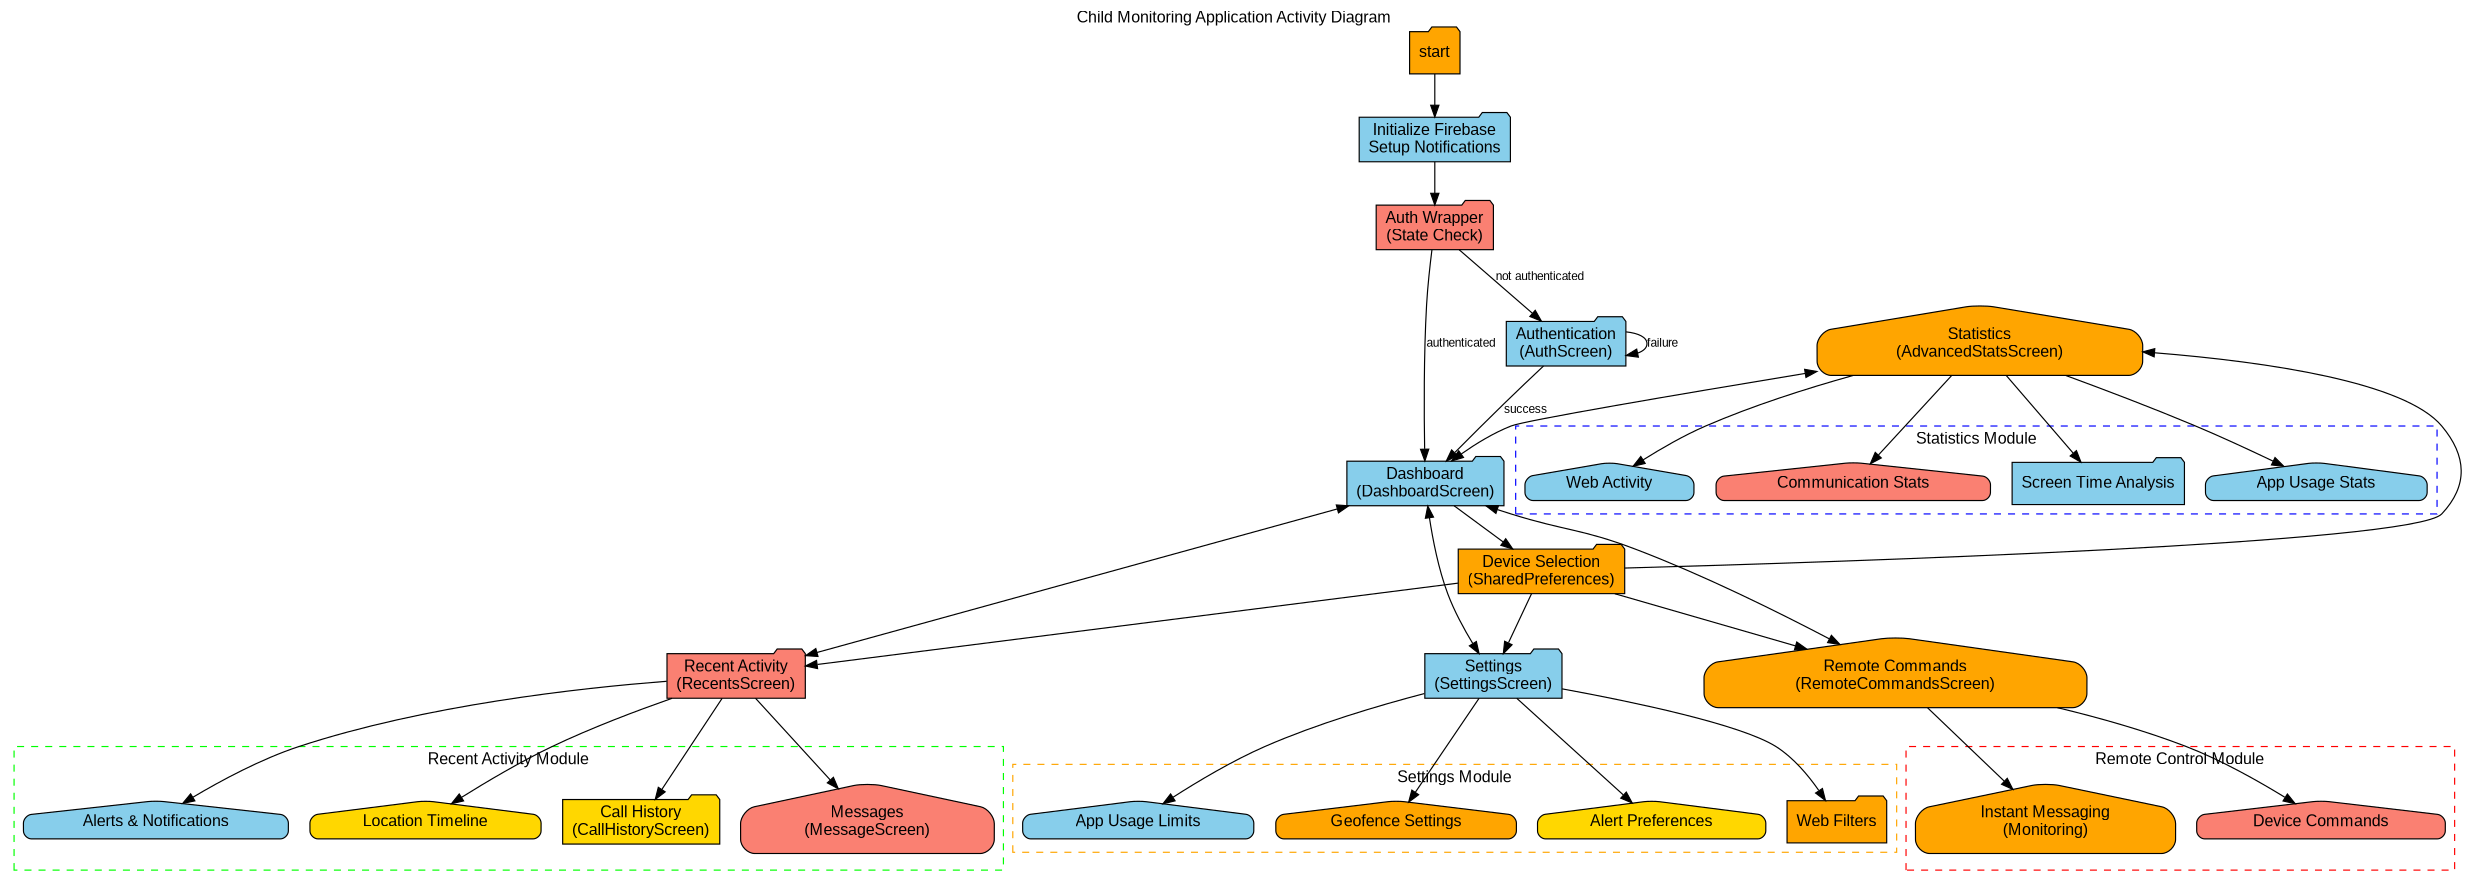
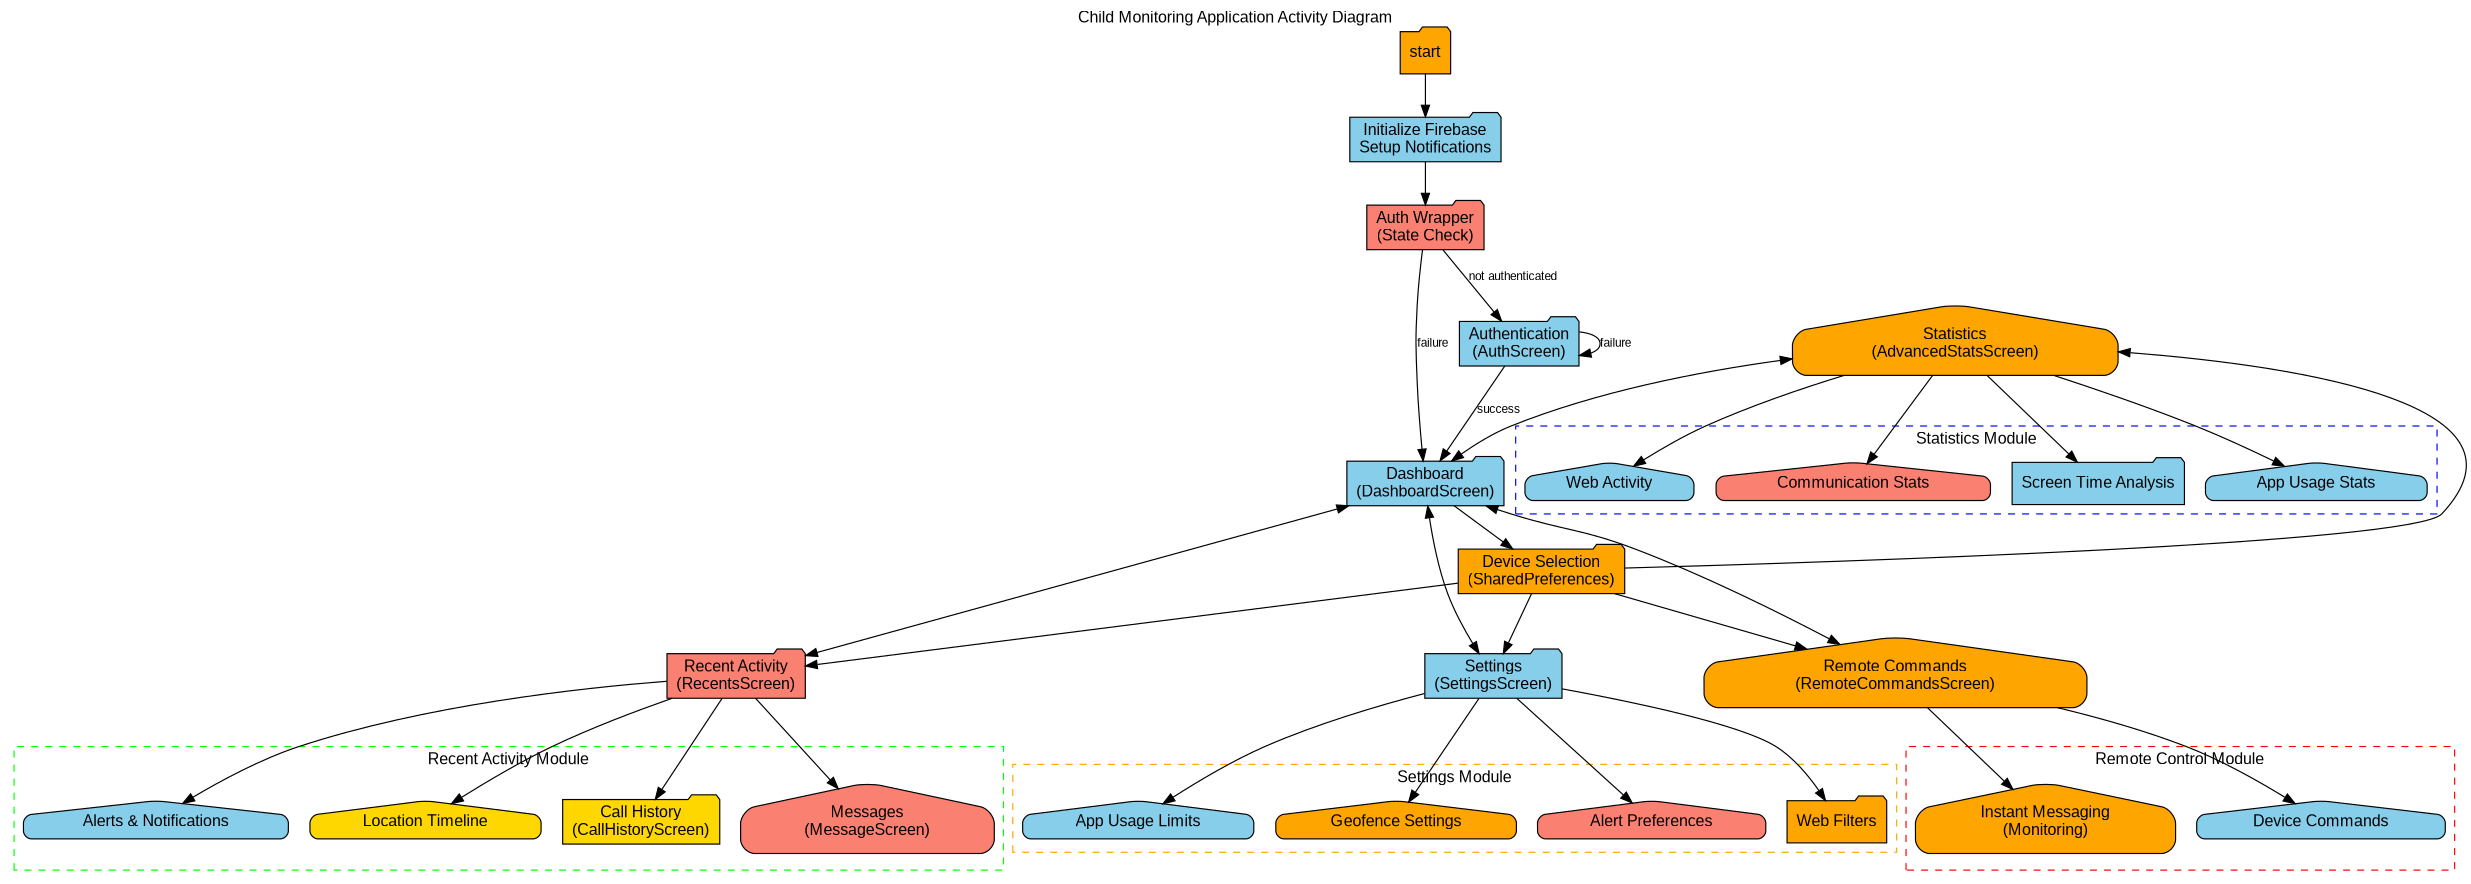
edge "Auth Wrapper (State Check)" -> "Dashboard (DashboardScreen)": label "authenticated" -> "failure"
node "Alert Preferences": fillcolor gold -> salmon
node "Device Commands": fillcolor salmon -> skyblue
